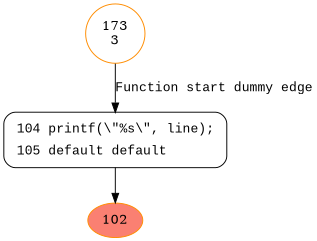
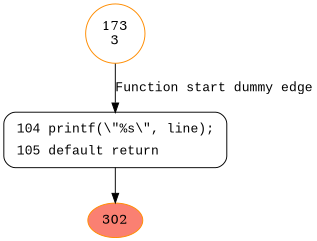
node "104": text "default default" -> "default return"
node "102": label "102" -> "302"
